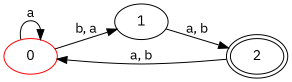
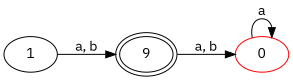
edge "0" -> "1": removed, label "b, a"
node "2": label "2" -> "9"
